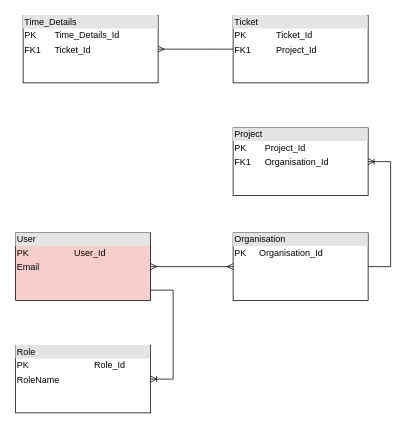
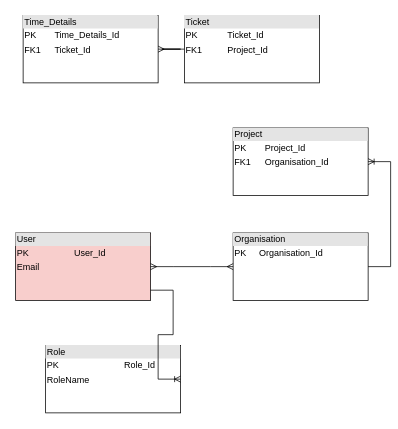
node "Ticket PK Ticket_Id FK1 Project_Id": moved (300, 49) -> (252, 49)
node "Role PK Role_Id RoleName": moved (83, 379) -> (113, 379)
